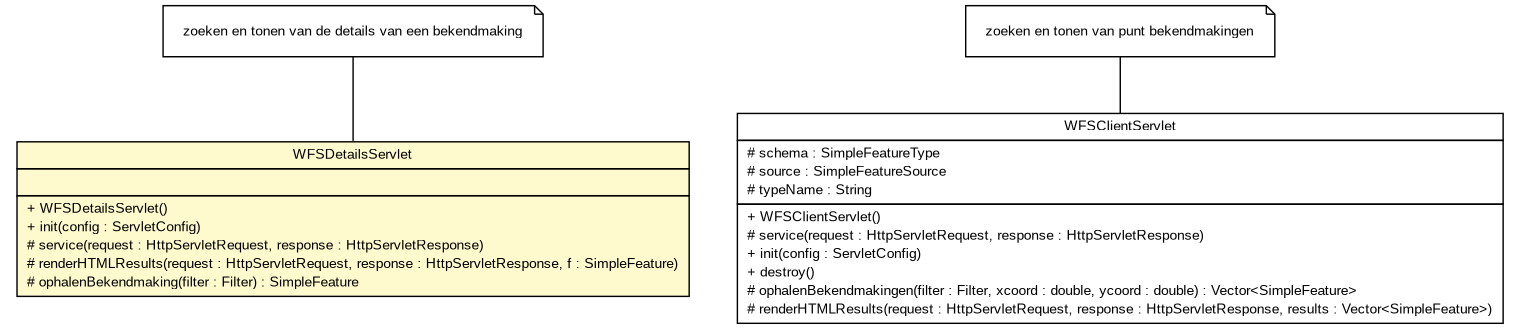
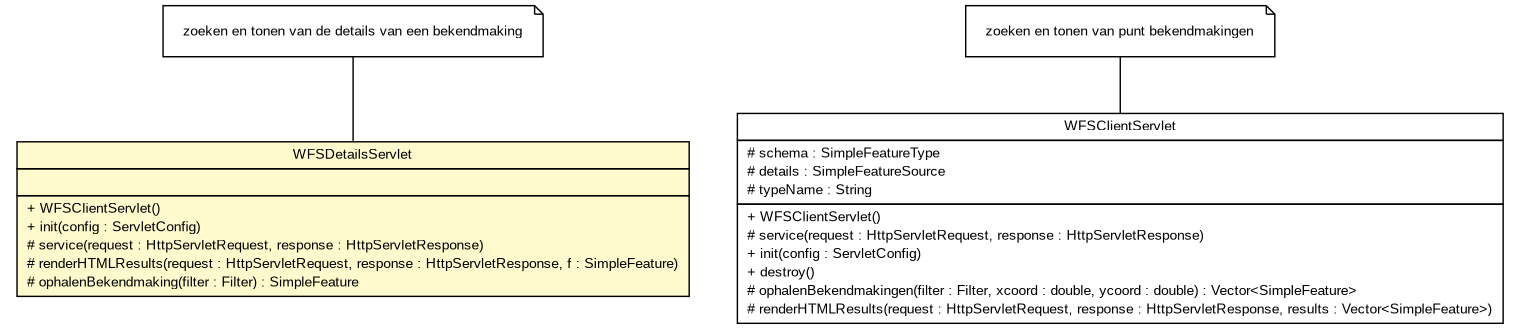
node "WFSClientServlet": text "# source : SimpleFeatureSource" -> "# details : SimpleFeatureSource"
node "WFSDetailsServlet": text "+ WFSDetailsServlet()" -> "+ WFSClientServlet()"
